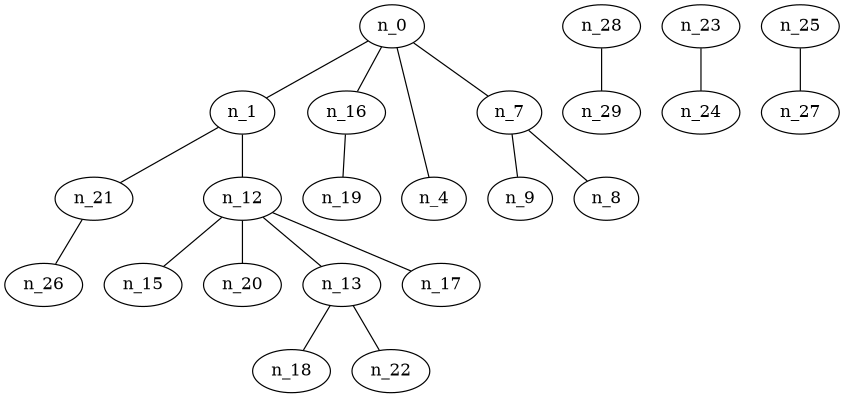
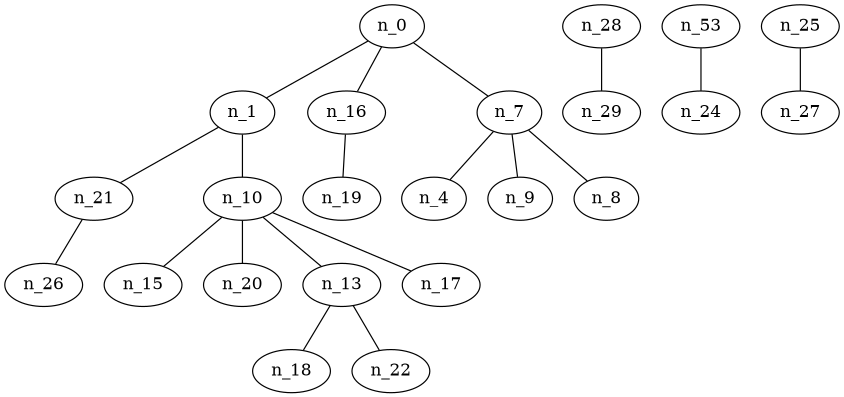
node "n_23": label "n_23" -> "n_53"
edge "n_0" -- "n_4": now "n_7" -- "n_4"
node "n_12": label "n_12" -> "n_10"
